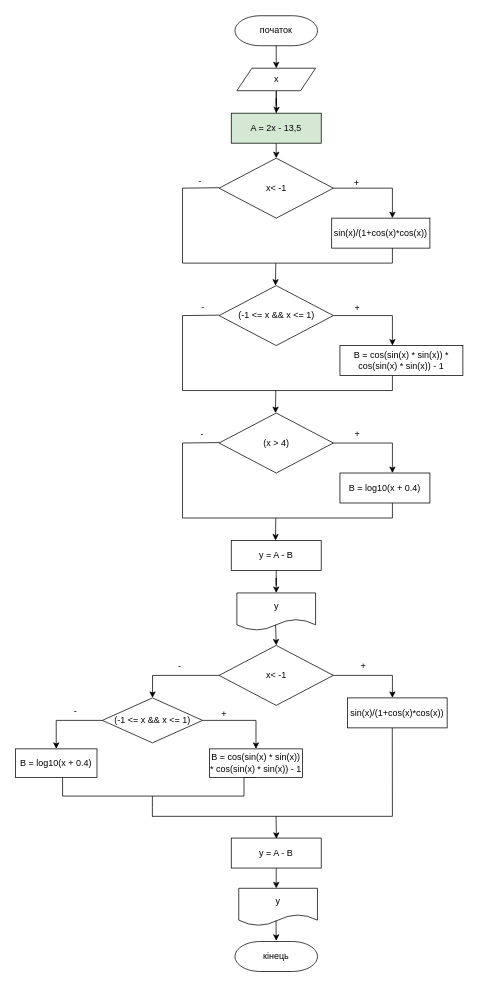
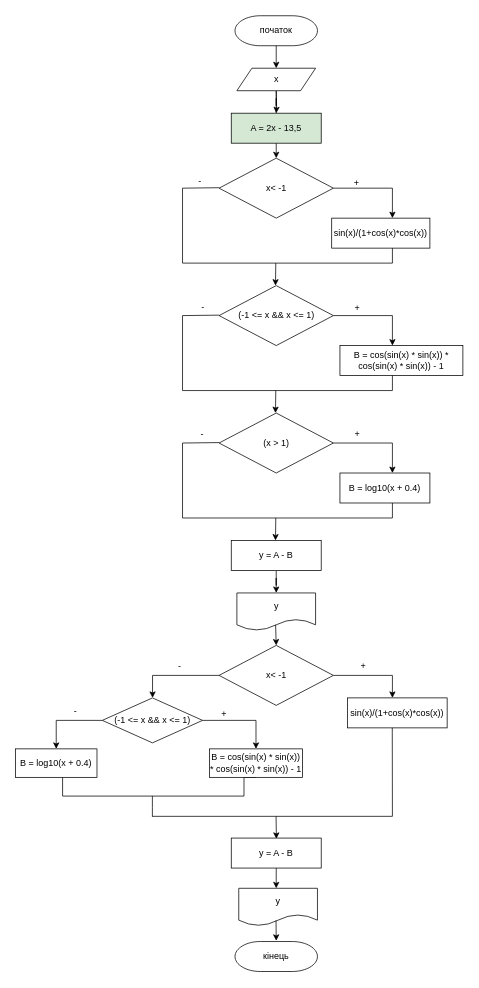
node "(x > 4)": label "(x > 4)" -> "(x > 1)"
